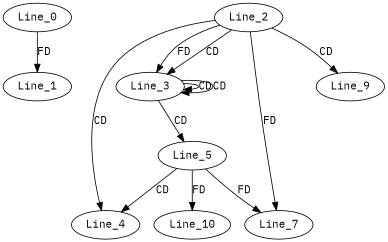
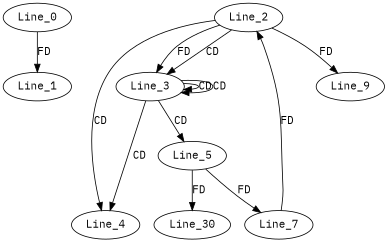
edge "Line_2" -> "Line_9": label "CD" -> "FD"
edge "Line_2" -> "Line_7": reversed
edge "Line_5" -> "Line_4": now "Line_3" -> "Line_4"
node "Line_10": label "Line_10" -> "Line_30"
